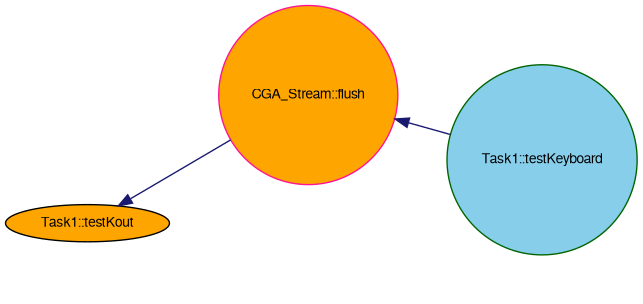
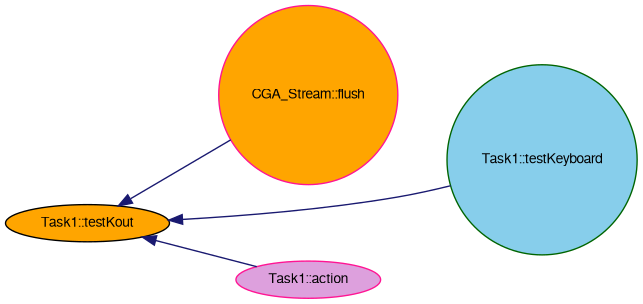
edge "Task1::testKeyboard" -> "CGA_Stream::flush": now "Task1::testKeyboard" -> "Task1::testKout"
node "Task1::action": added
